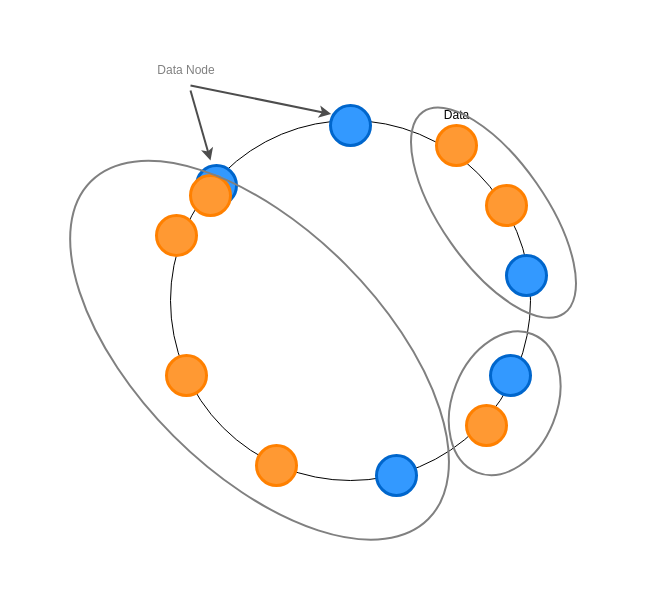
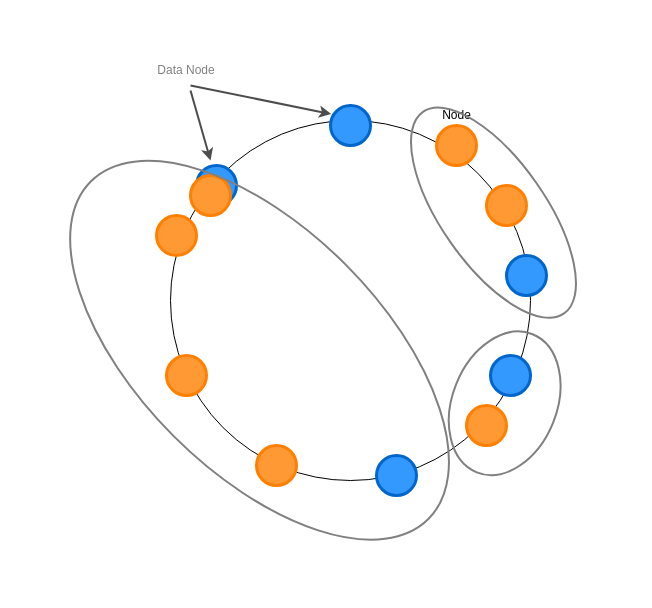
node "Data": label "Data" -> "Node"
